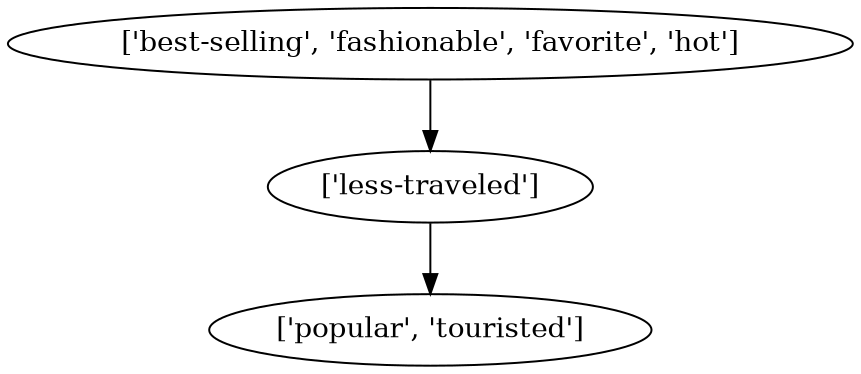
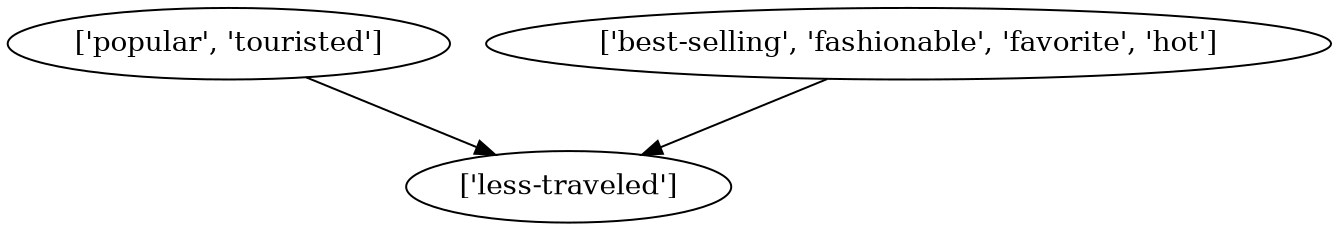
edge "['less-traveled']" -> "['popular', 'touristed']": reversed
